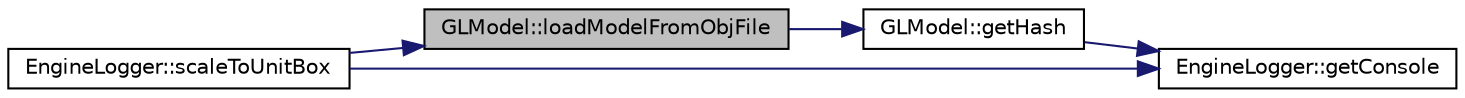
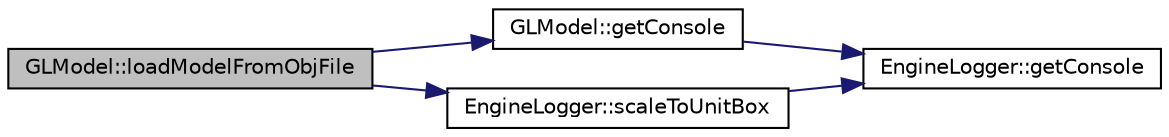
node "GLModel::getHash": label "GLModel::getHash" -> "GLModel::getConsole"
edge "EngineLogger::scaleToUnitBox" -> "GLModel::loadModelFromObjFile": reversed
